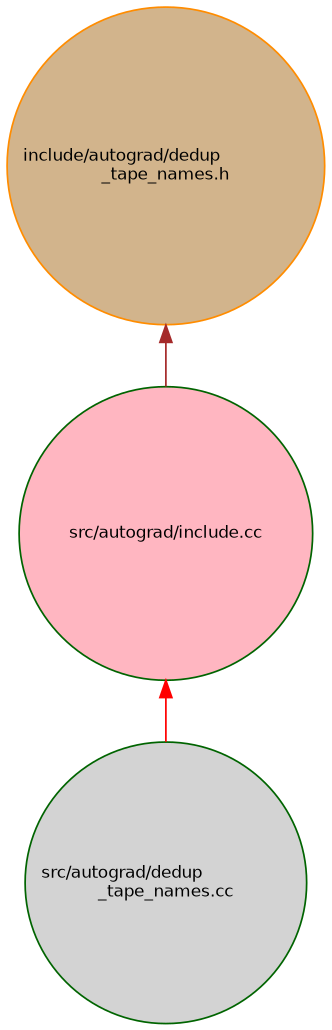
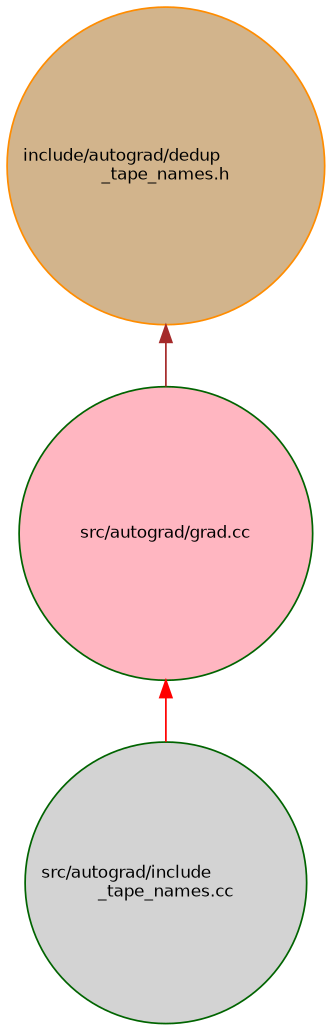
node "src/autograd/include.cc": label "src/autograd/include.cc" -> "src/autograd/grad.cc"
node "src/autograd/dedup _tape_names.cc": label "src/autograd/dedup _tape_names.cc" -> "src/autograd/include _tape_names.cc"
